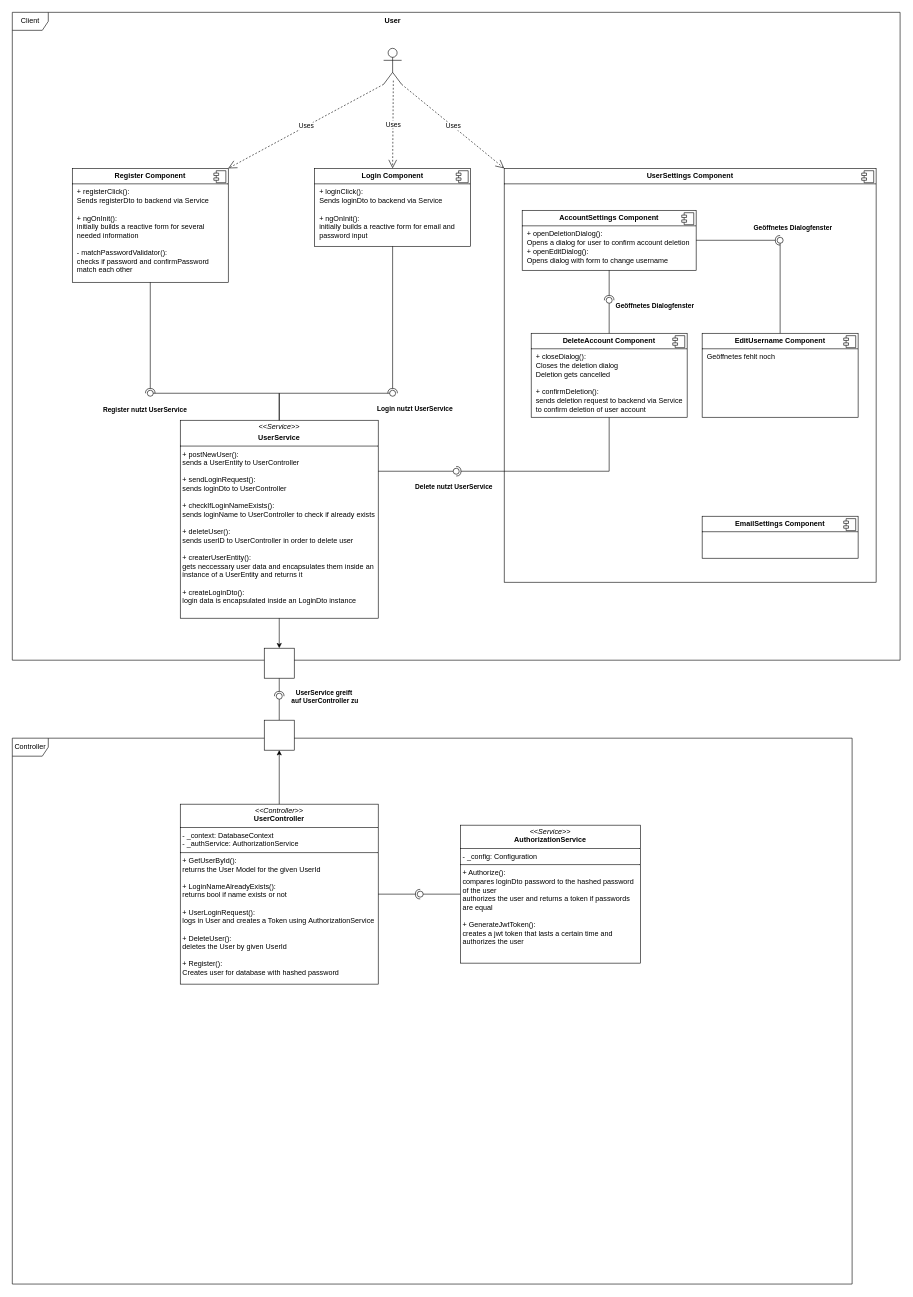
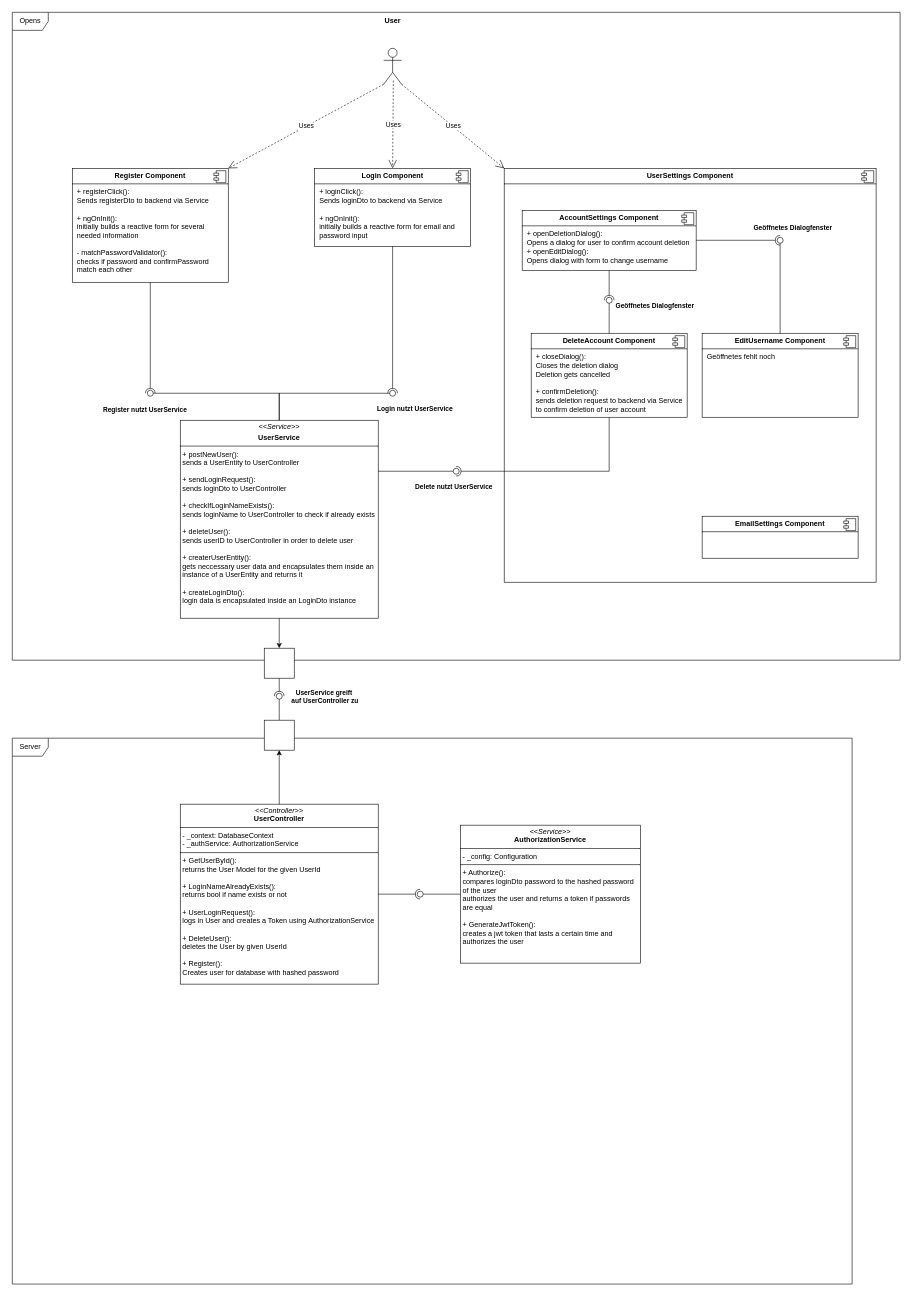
node "Client": label "Client" -> "Opens"
node "Controller": label "Controller" -> "Server"
